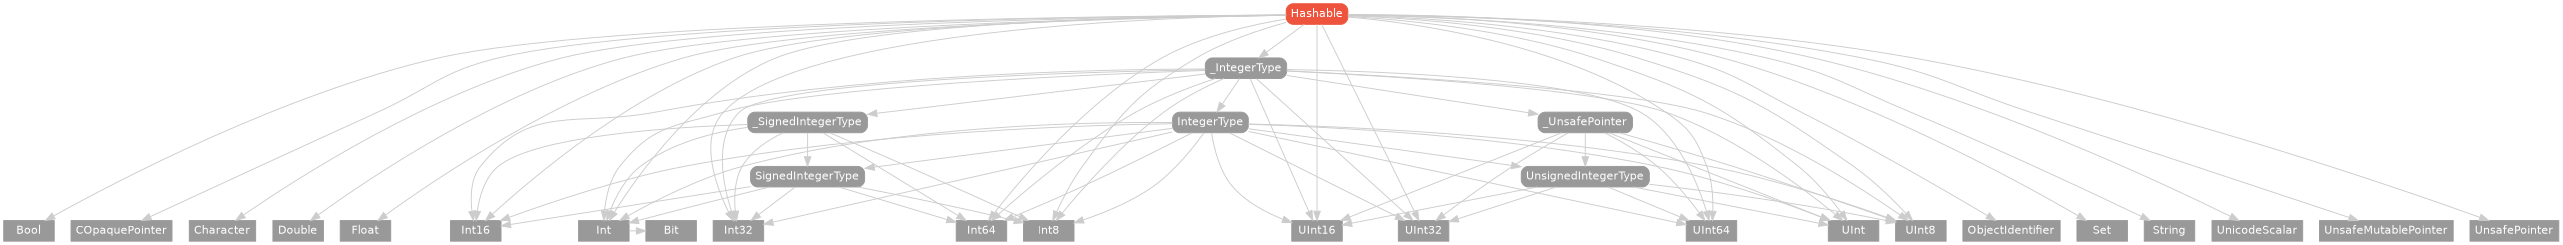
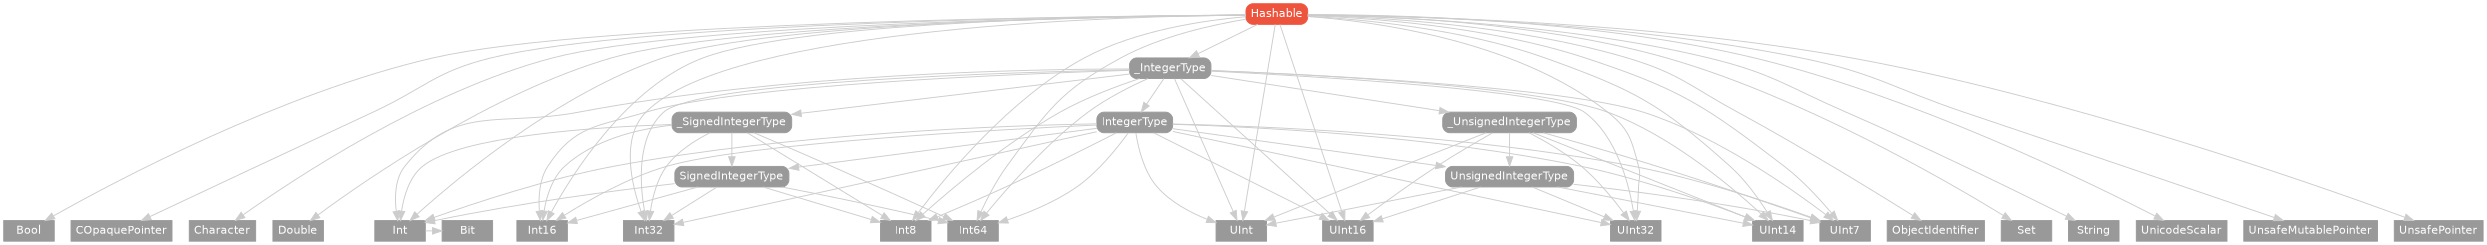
node "_UnsafePointer": label "_UnsafePointer" -> "_UnsignedIntegerType"
node "Float": removed
node "UInt64": label "UInt64" -> "UInt14"
node "UInt8": label "UInt8" -> "UInt7"
